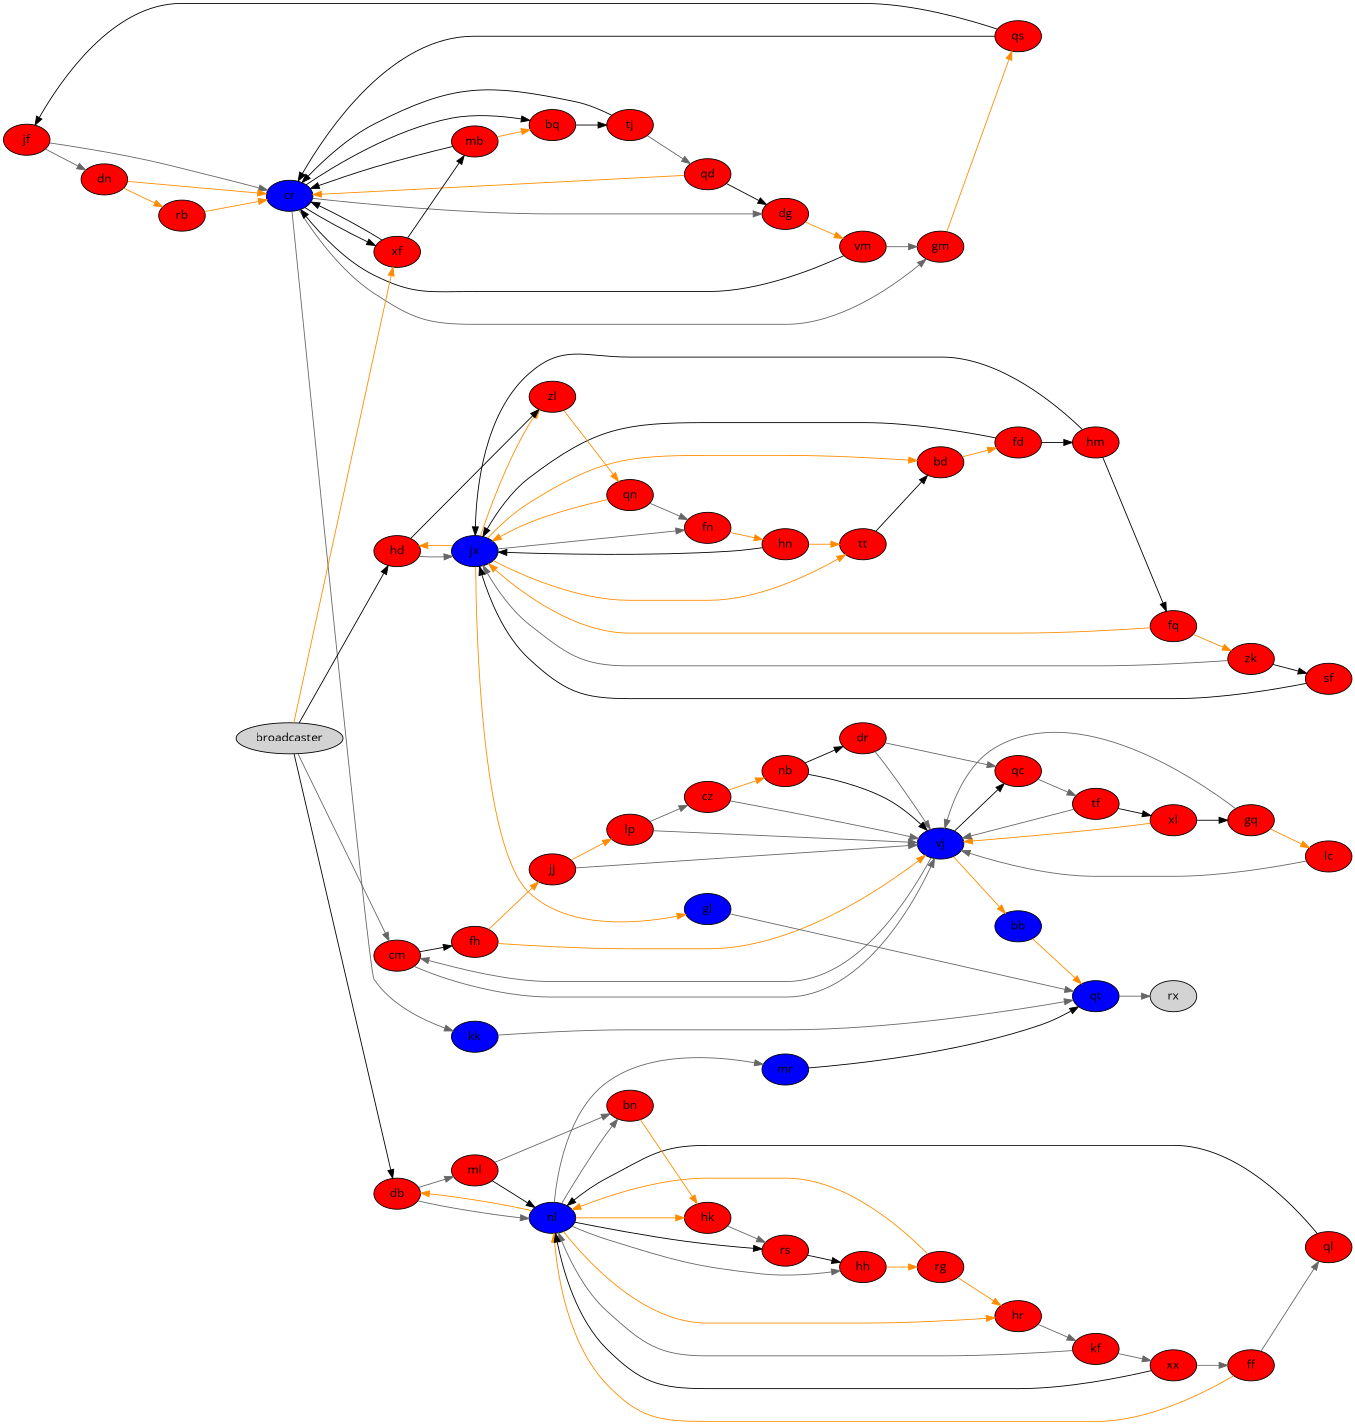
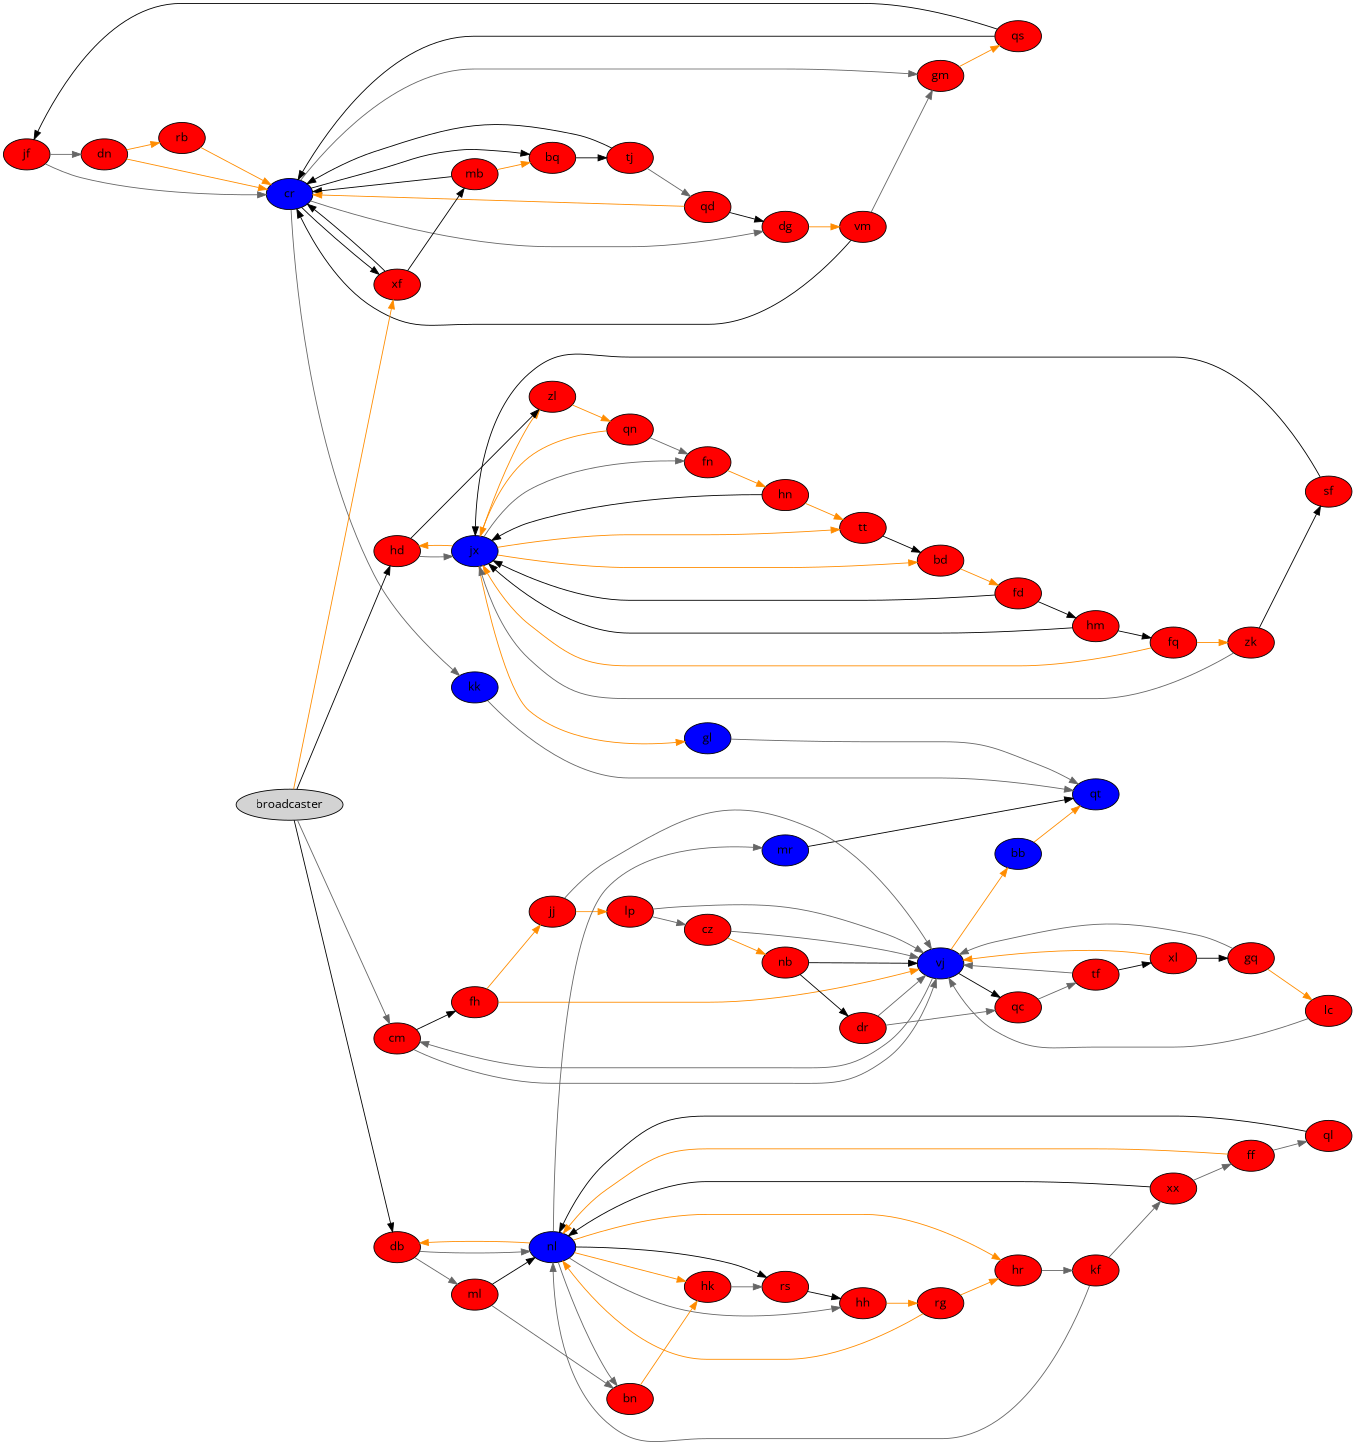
node "rx": removed
